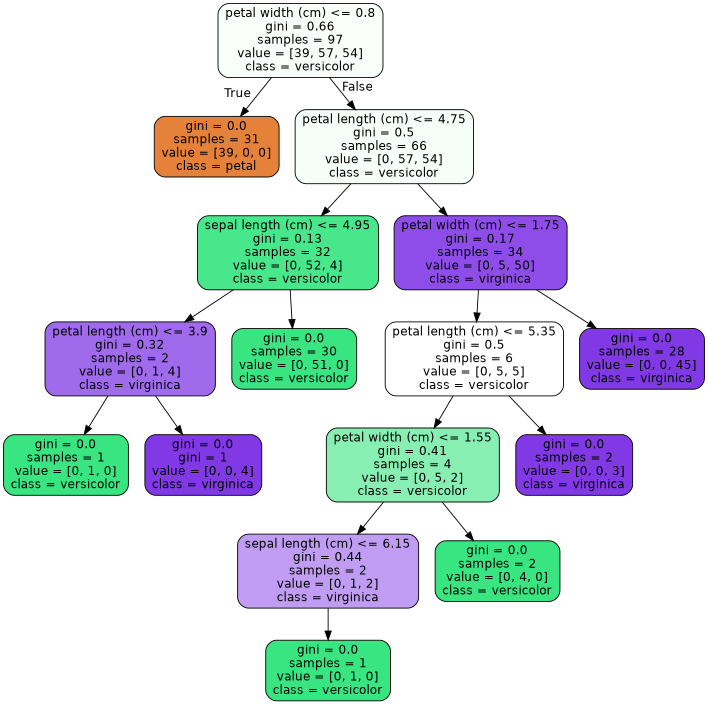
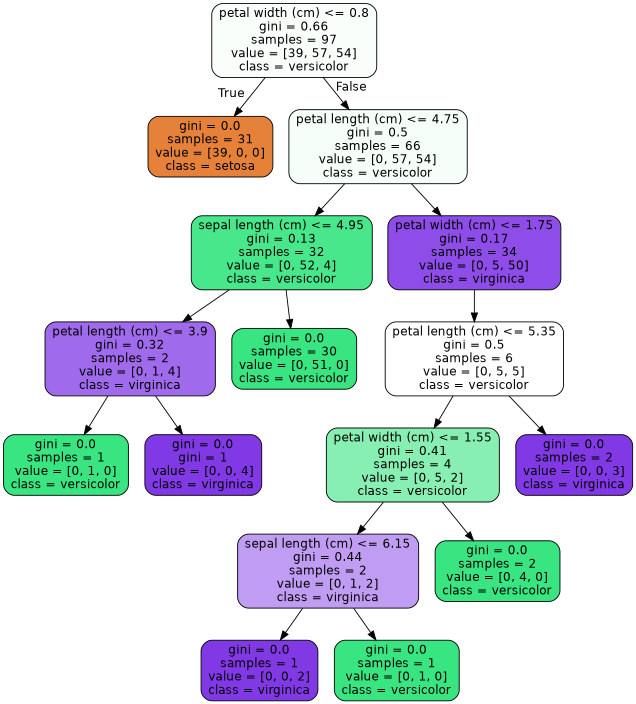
node "gini = 0.0 samples = 31 value = [39, 0, 0] class = petal": label "gini = 0.0 samples = 31 value = [39, 0, 0] class = petal" -> "gini = 0.0 samples = 31 value = [39, 0, 0] class = setosa"
node "gini = 0.0 samples = 28 value = [0, 0, 45] class = virginica": removed
node "gini = 0.0 samples = 1 value = [0, 0, 2] class = virginica": added
